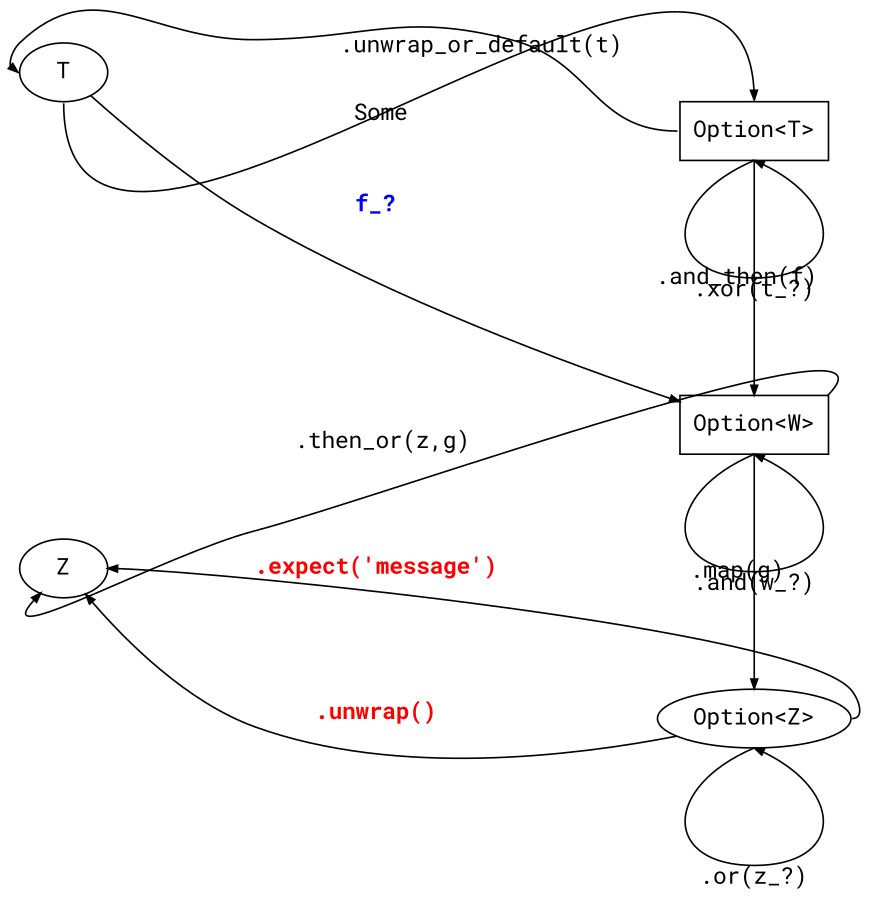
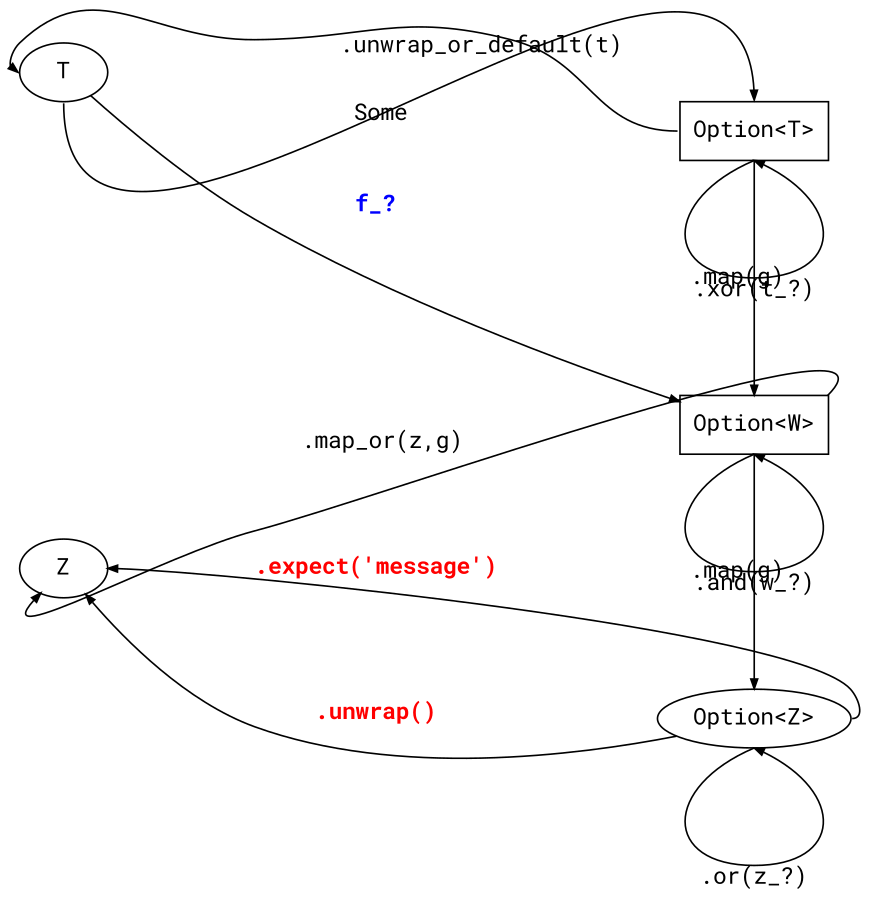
edge "Option<T>" -> "Option<W>": label ".and_then(f)" -> ".map(g)"
edge "Option<W>" -> "Z": label ".then_or(z,g)" -> ".map_or(z,g)"
